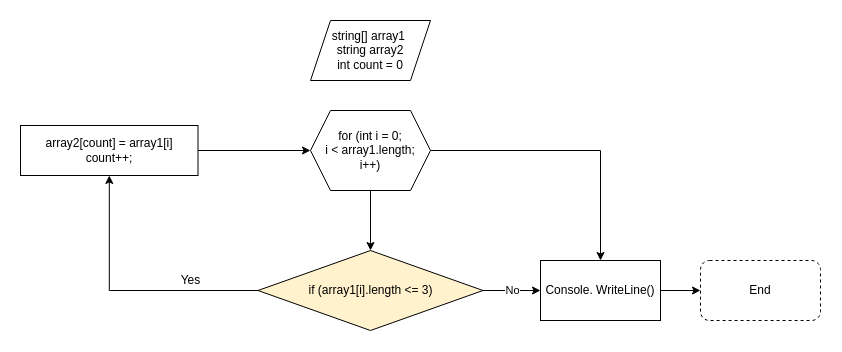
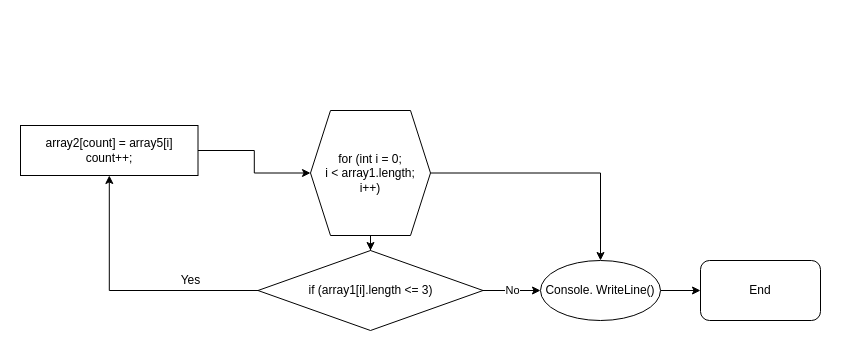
node "string[] array1 string array2 int count = 0": removed
node "array2[count] = array1[i] count++;": label "array2[count] = array1[i] count++;" -> "array2[count] = array5[i] count++;"
node "for (int i = 0; i < array1.length; i++)": size 120x80 -> 120x125
node "if (array1[i].length <= 3)": fillcolor #fff2cc -> #ffffff
node "Console. WriteLine()": shape rectangle -> ellipse
node "End": style dashed -> solid
